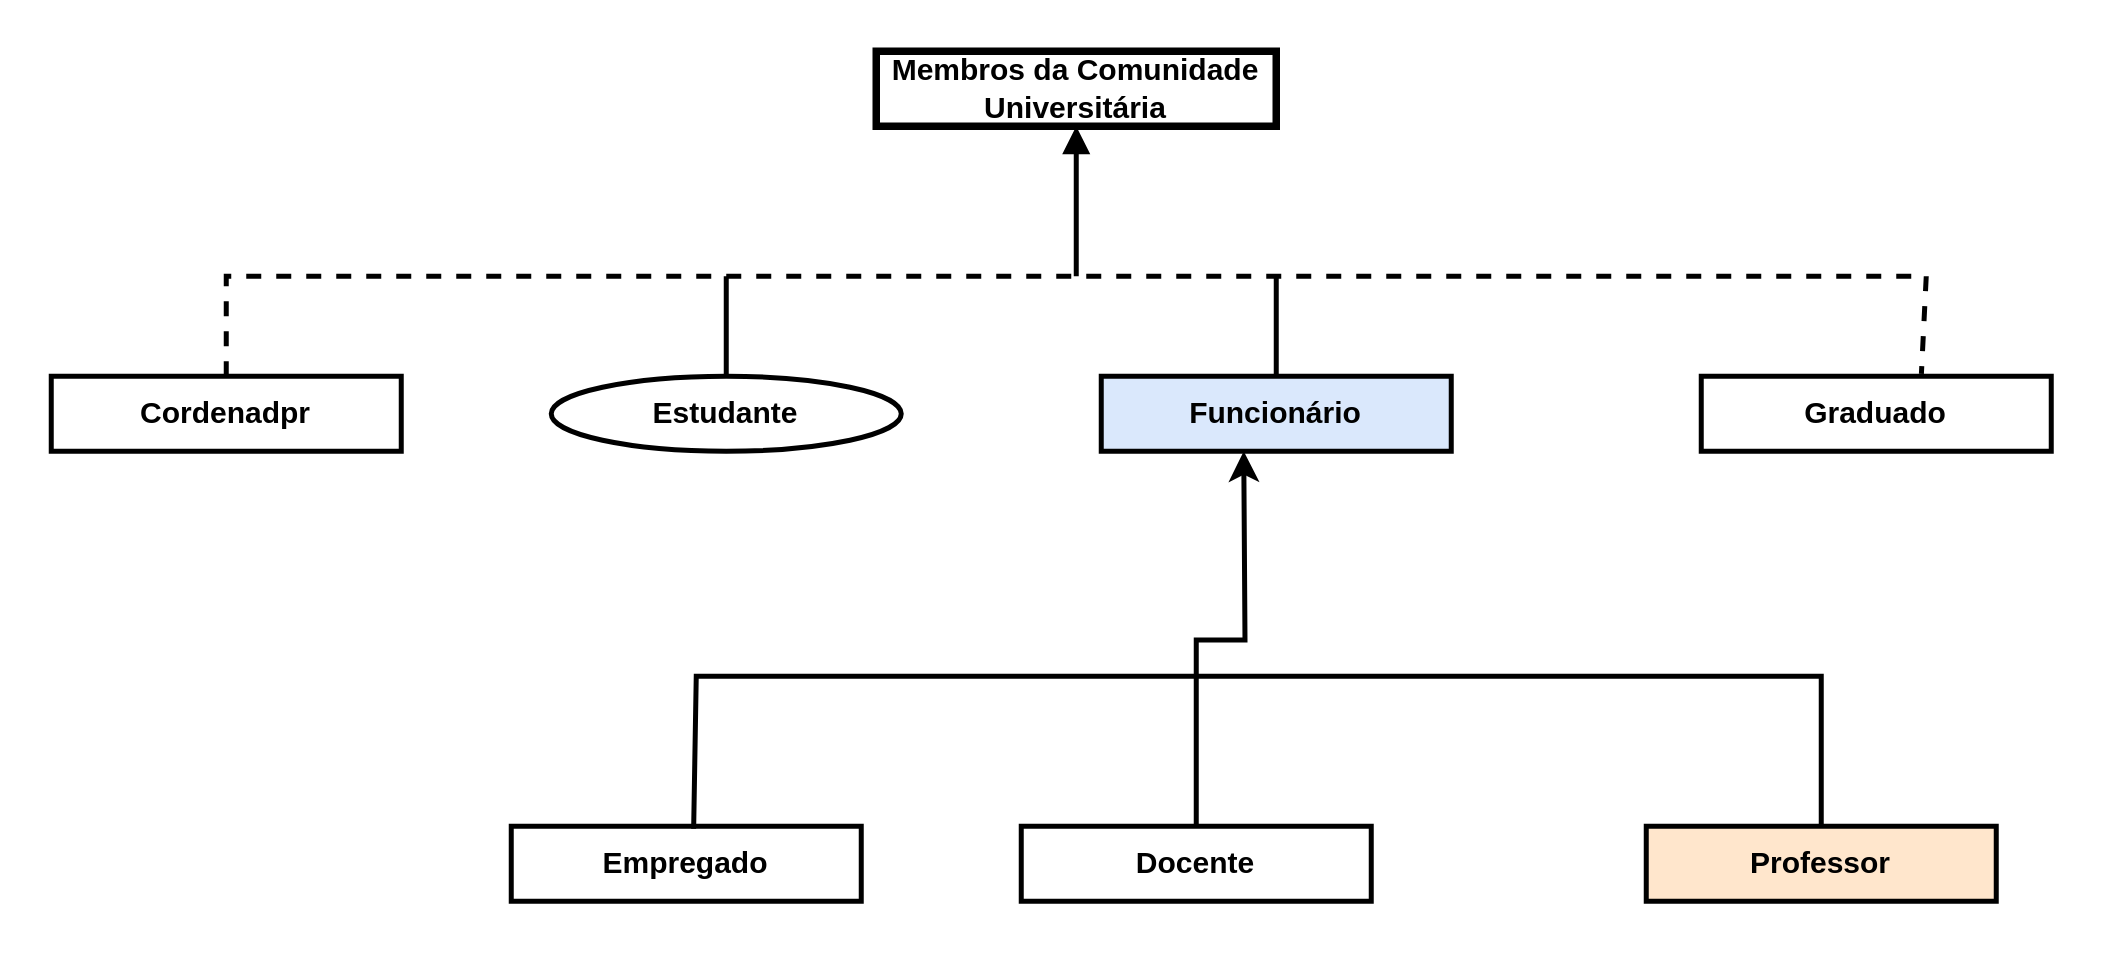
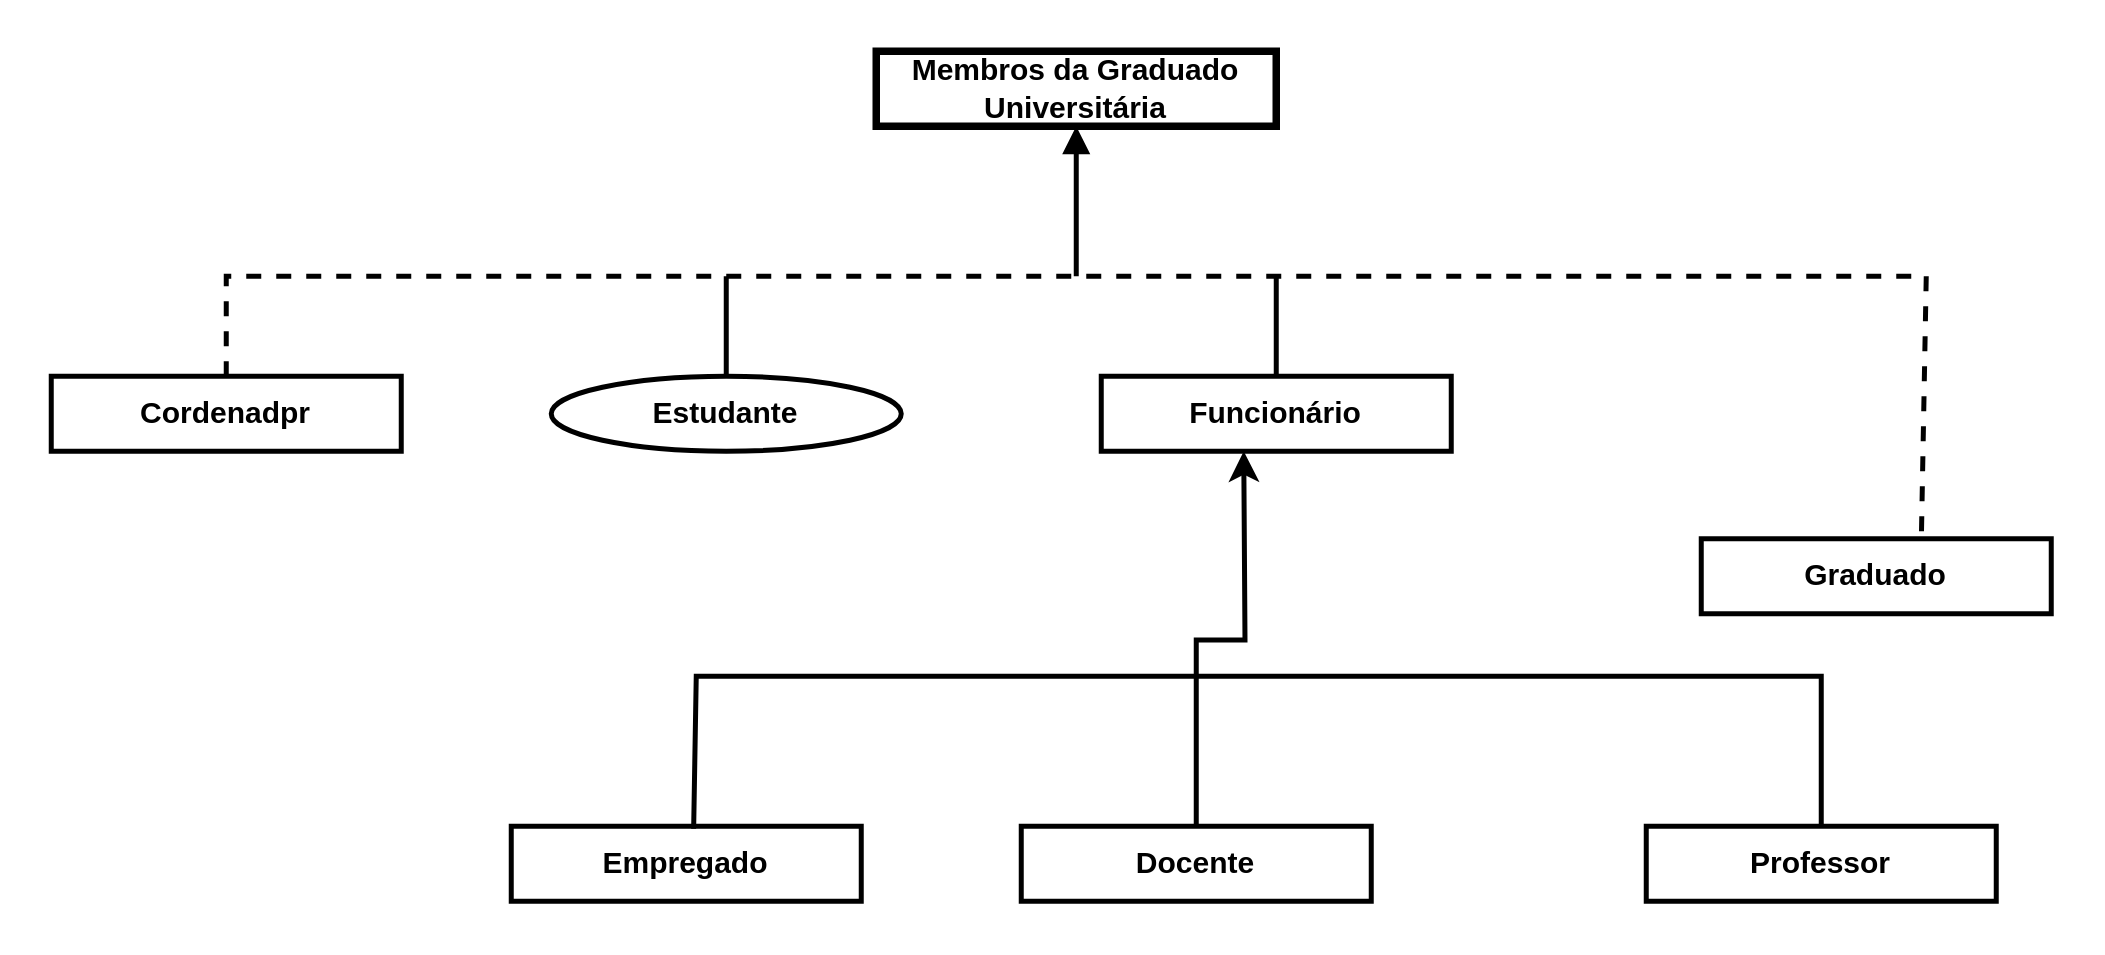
node "Membros da Comunidade Universitária": label "Membros da Comunidade Universitária" -> "Membros da Graduado Universitária"
node "Funcionário": fillcolor #dae8fc -> #ffffff
node "Graduado": moved (1876, 414) -> (1876, 576)
node "Professor": fillcolor #ffe6cc -> #ffffff
